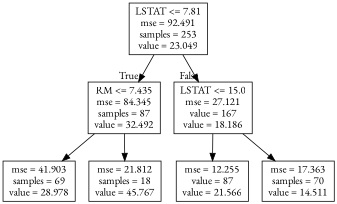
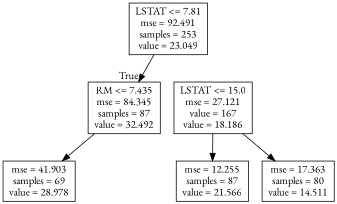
edge "LSTAT <= 7.81 mse = 92.491 samples = 253 value = 23.049" -> "LSTAT <= 15.0 mse = 27.121 value = 167 value = 18.186": removed
node "mse = 21.812 samples = 18 value = 45.767": removed
node "mse = 12.255 value = 87 value = 21.566": label "mse = 12.255 value = 87 value = 21.566" -> "mse = 12.255 samples = 87 value = 21.566"
node "mse = 17.363 samples = 70 value = 14.511": label "mse = 17.363 samples = 70 value = 14.511" -> "mse = 17.363 samples = 80 value = 14.511"
